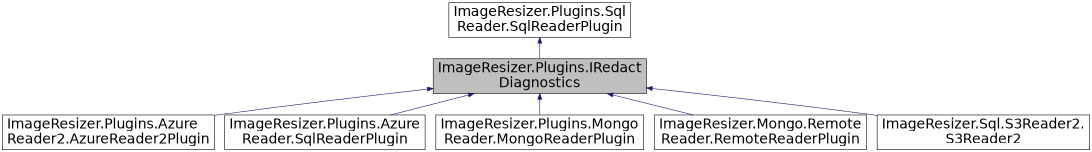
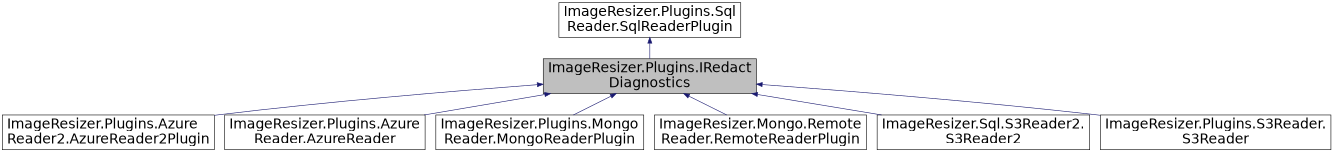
node "ImageResizer.Plugins.Azure Reader.SqlReaderPlugin": label "ImageResizer.Plugins.Azure Reader.SqlReaderPlugin" -> "ImageResizer.Plugins.Azure Reader.AzureReader"
node "ImageResizer.Plugins.S3Reader. S3Reader": added
